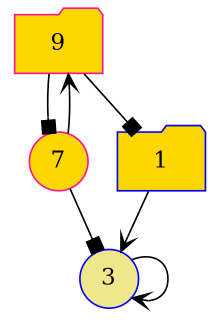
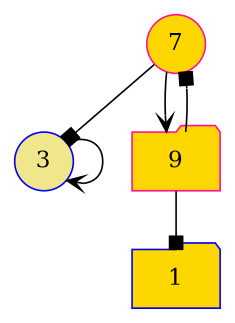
edge "1" -> "3": removed
